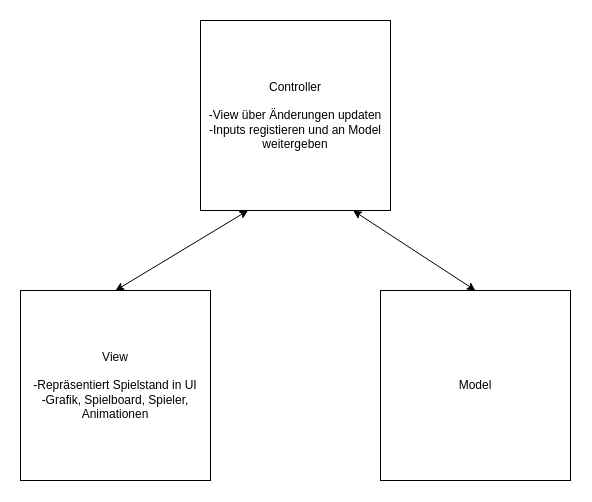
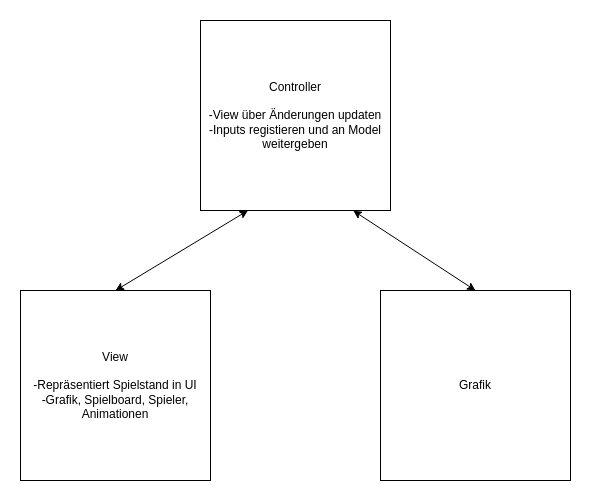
node "Model": label "Model" -> "Grafik"
